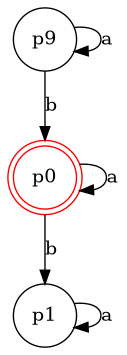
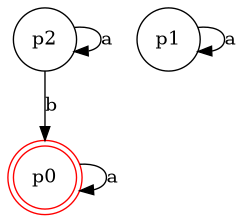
node "p9": label "p9" -> "p2"
edge "p0" -> "p1": removed, label "b"
